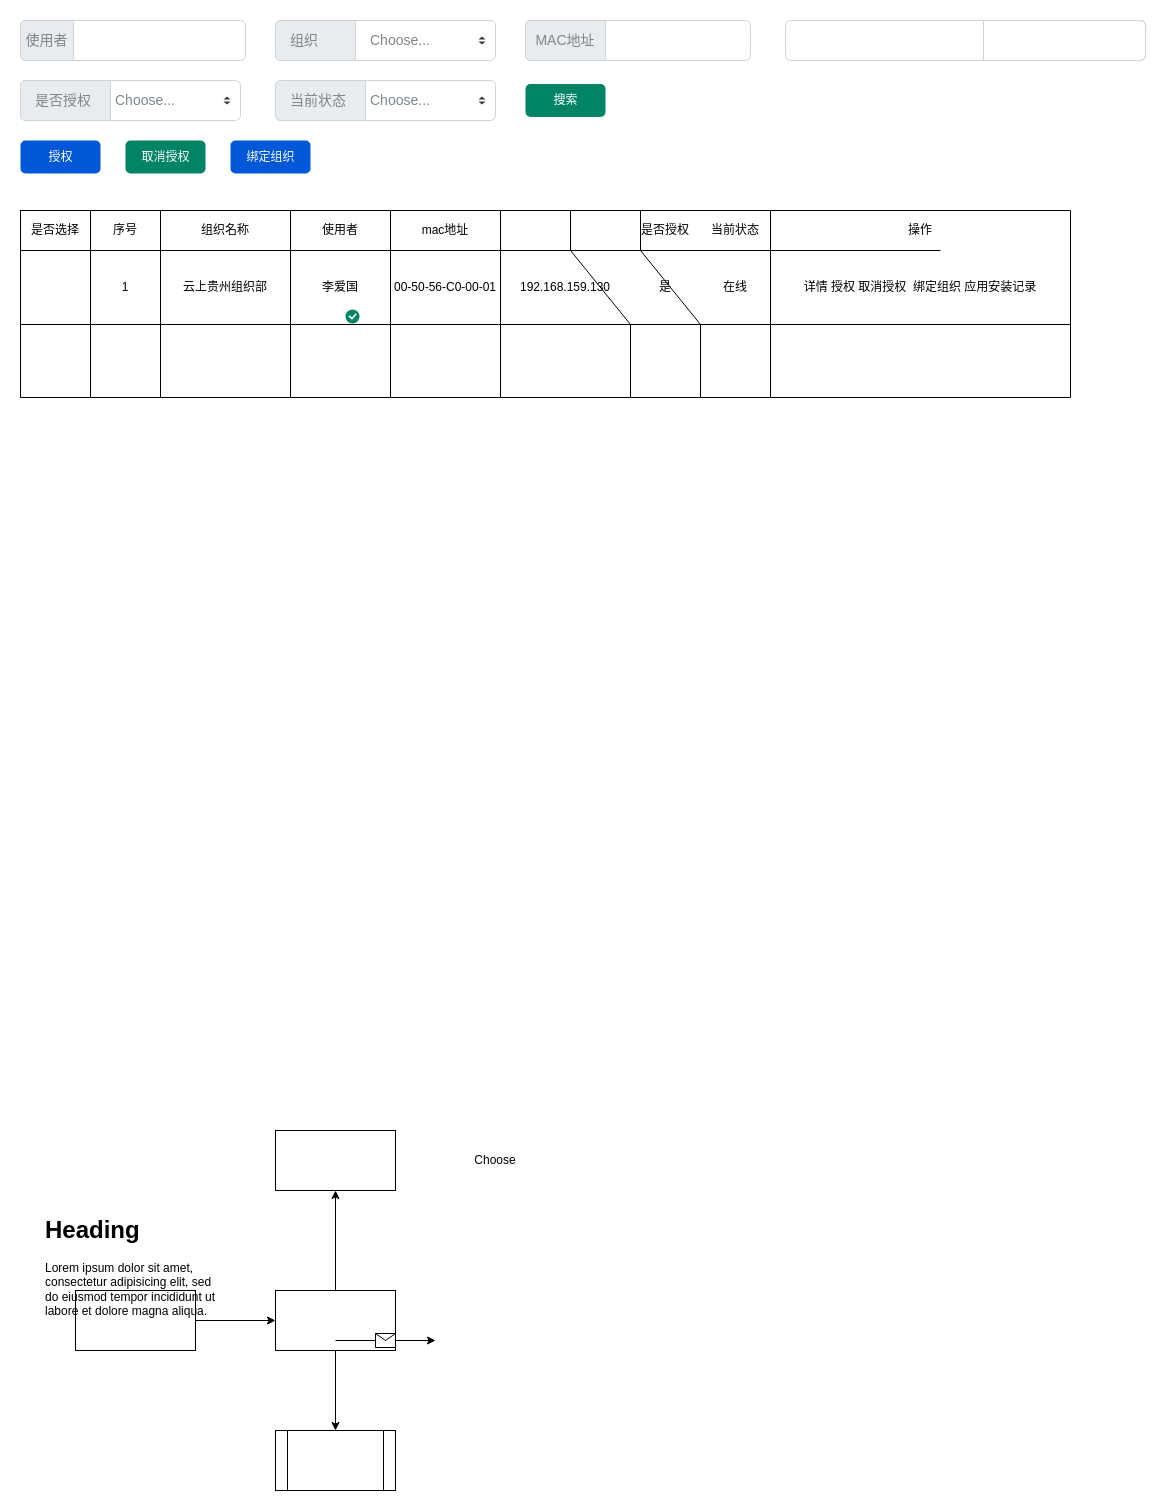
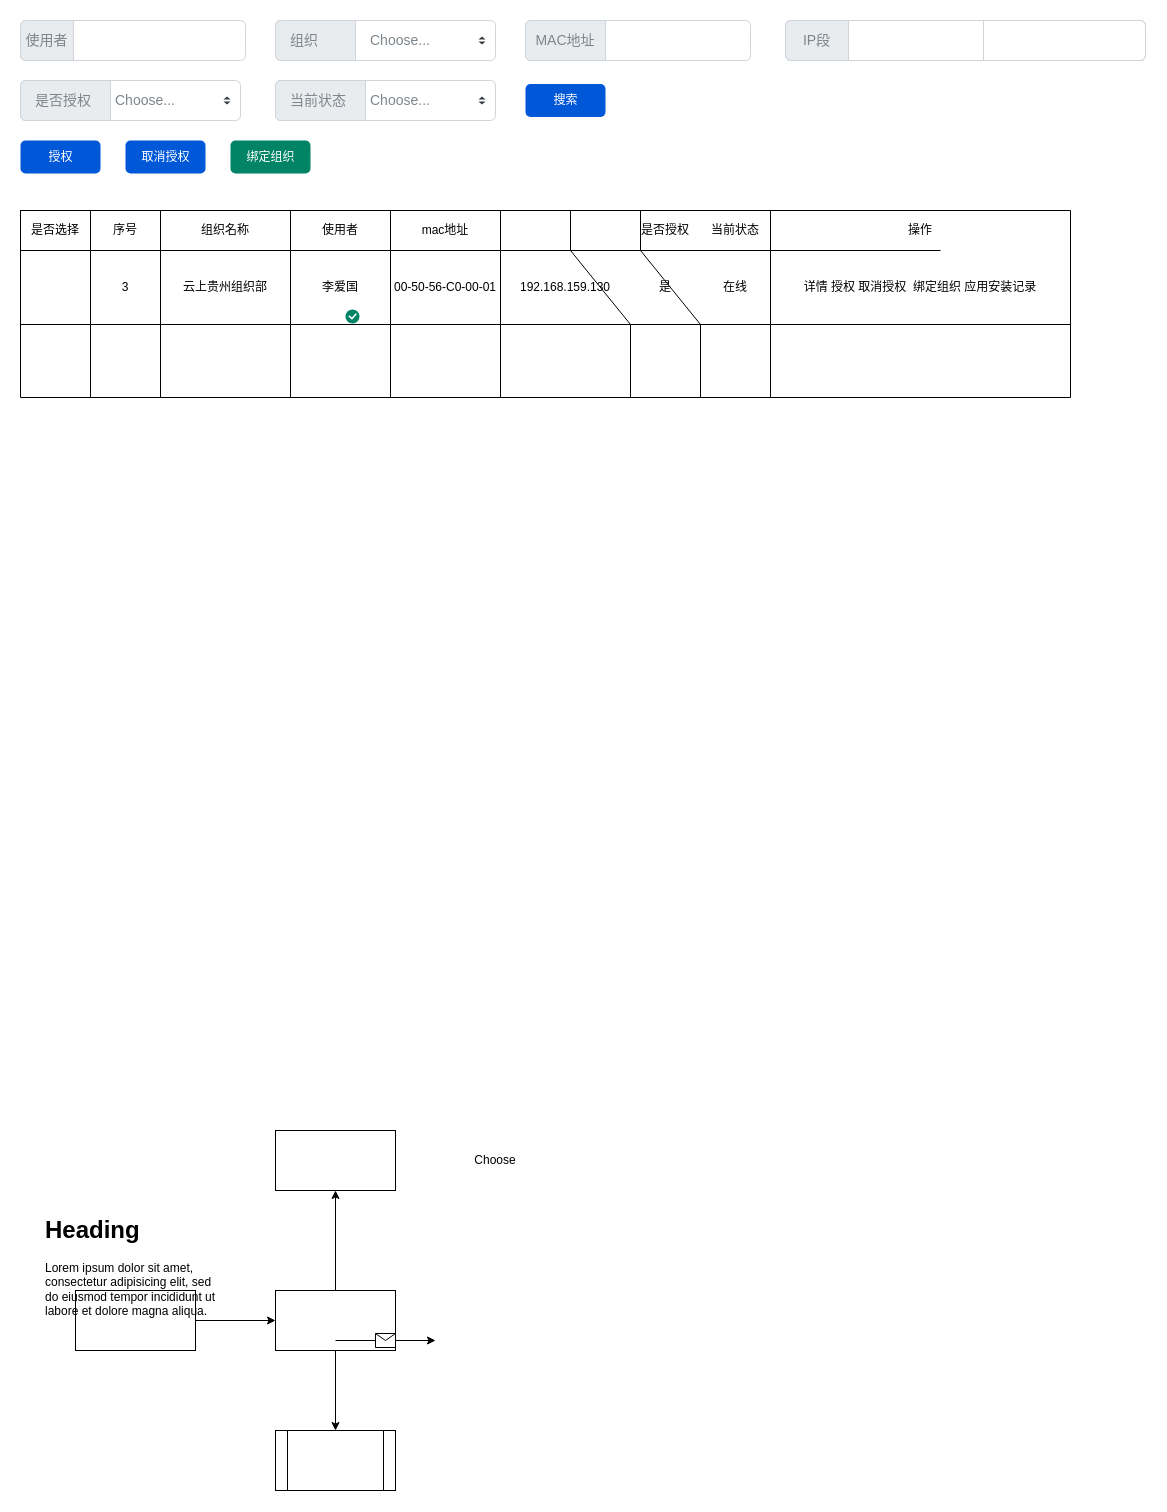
node "IP段": added
node "搜索": fillcolor #008465 -> #0057d8
node "取消授权": fillcolor #008465 -> #0057d8
node "绑定组织": fillcolor #0057d8 -> #008465
node "1": label "1" -> "3"
